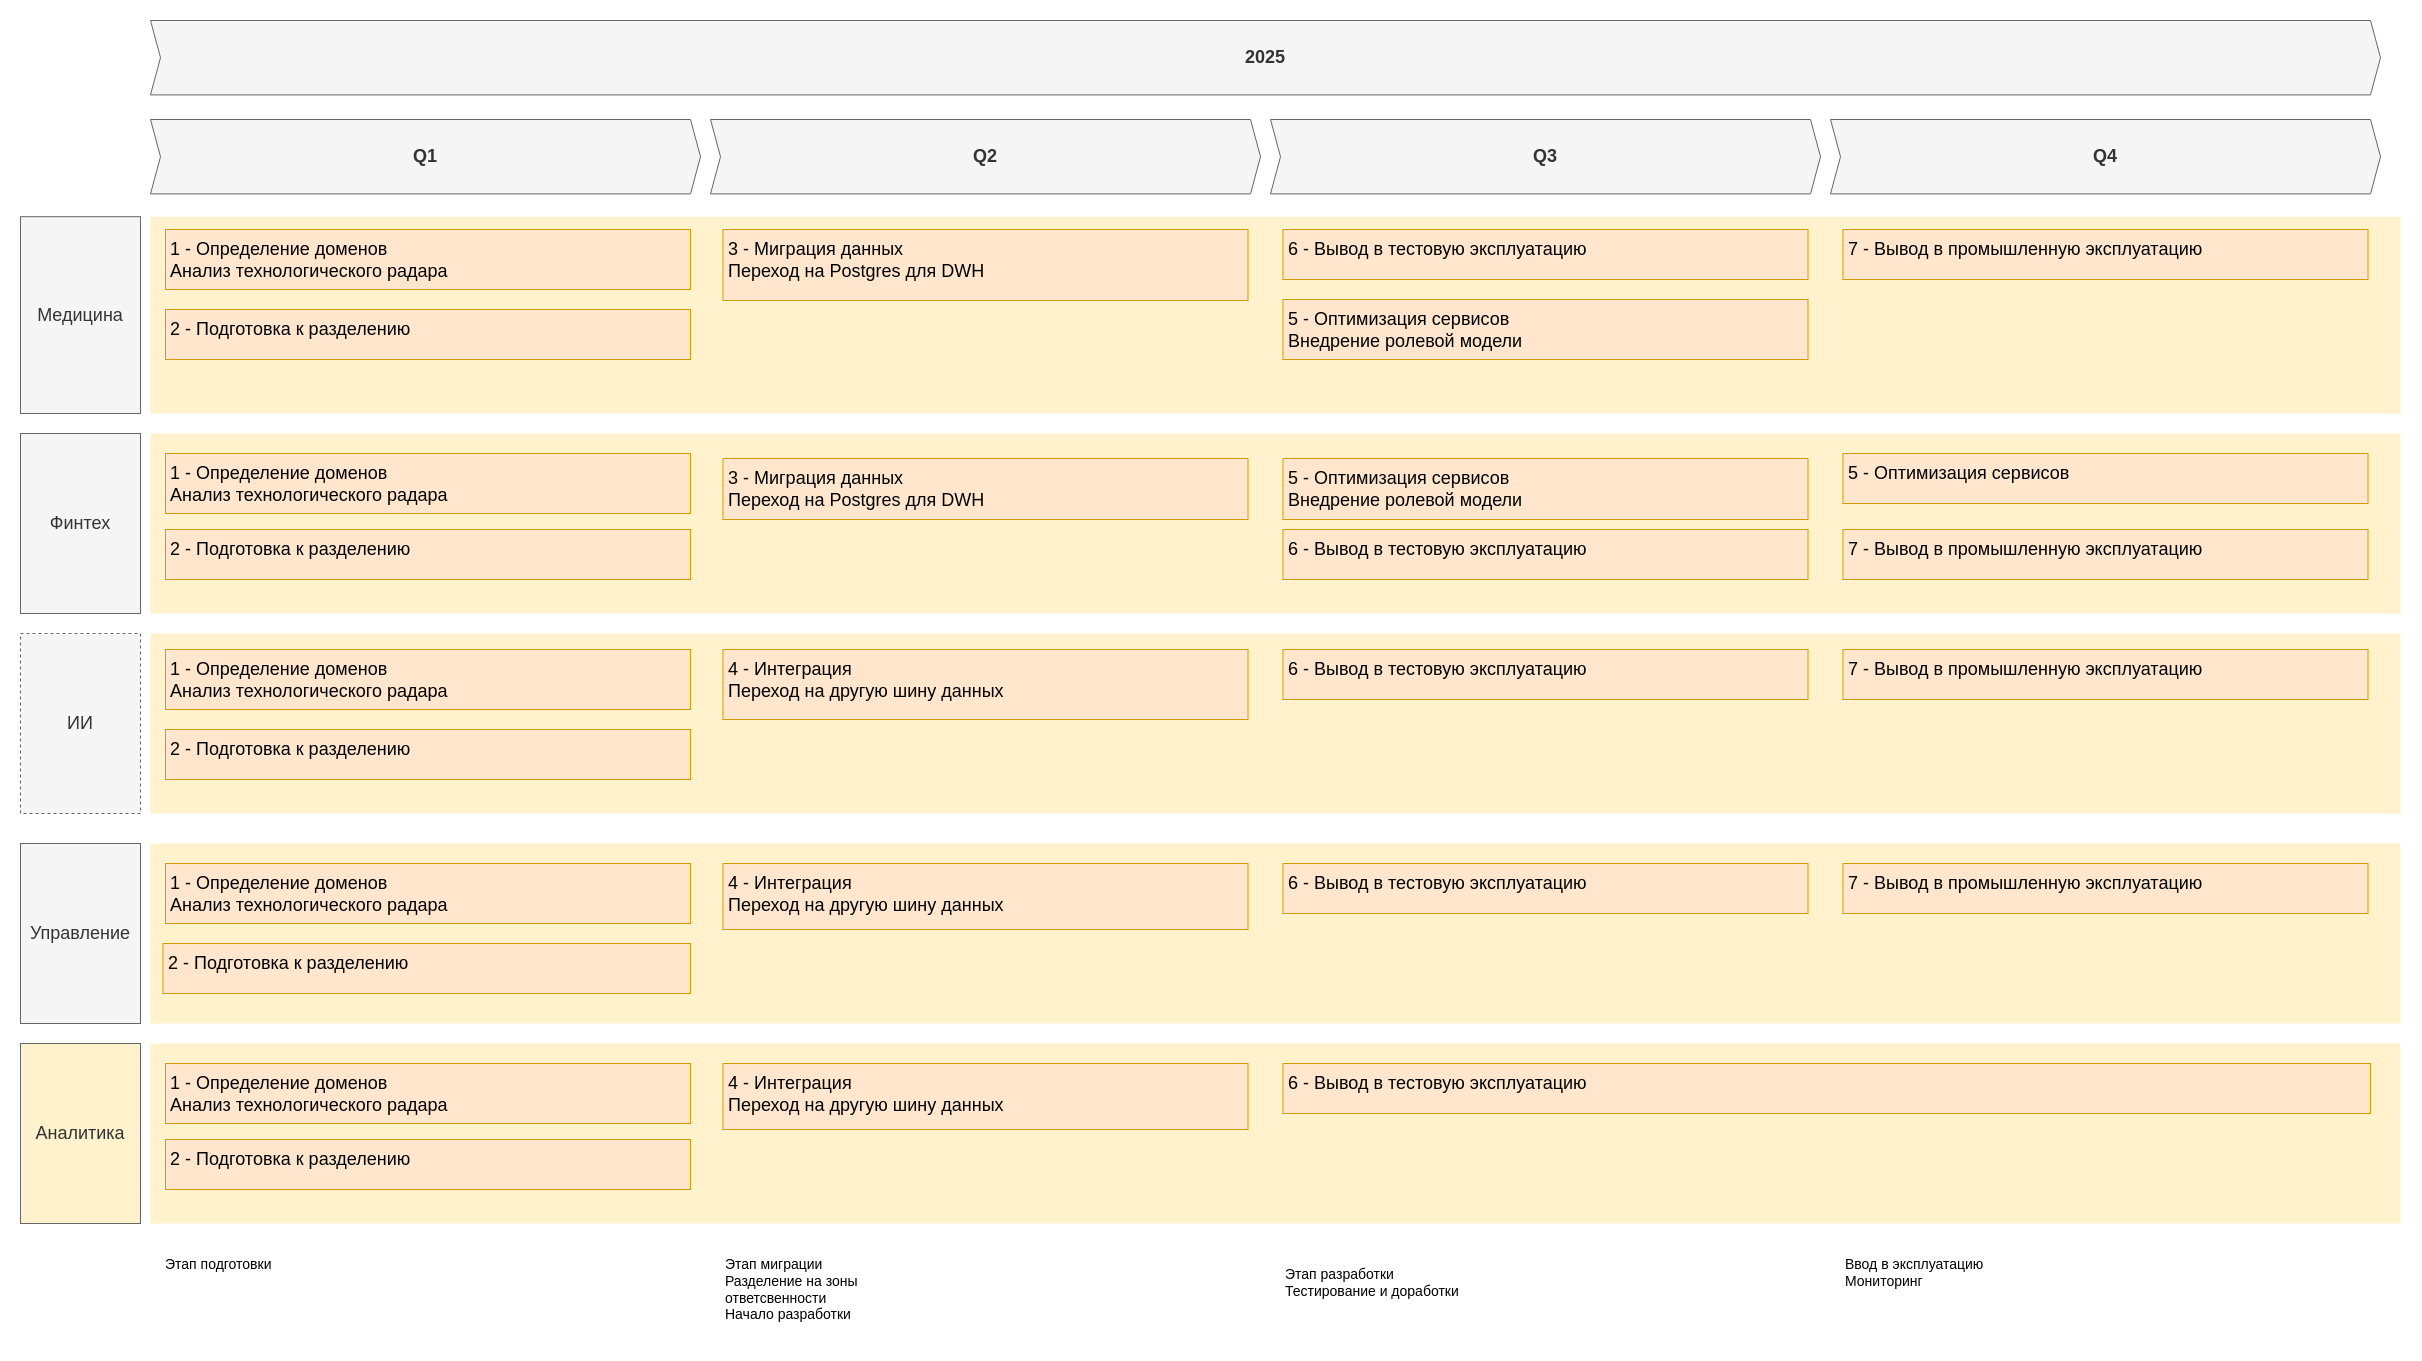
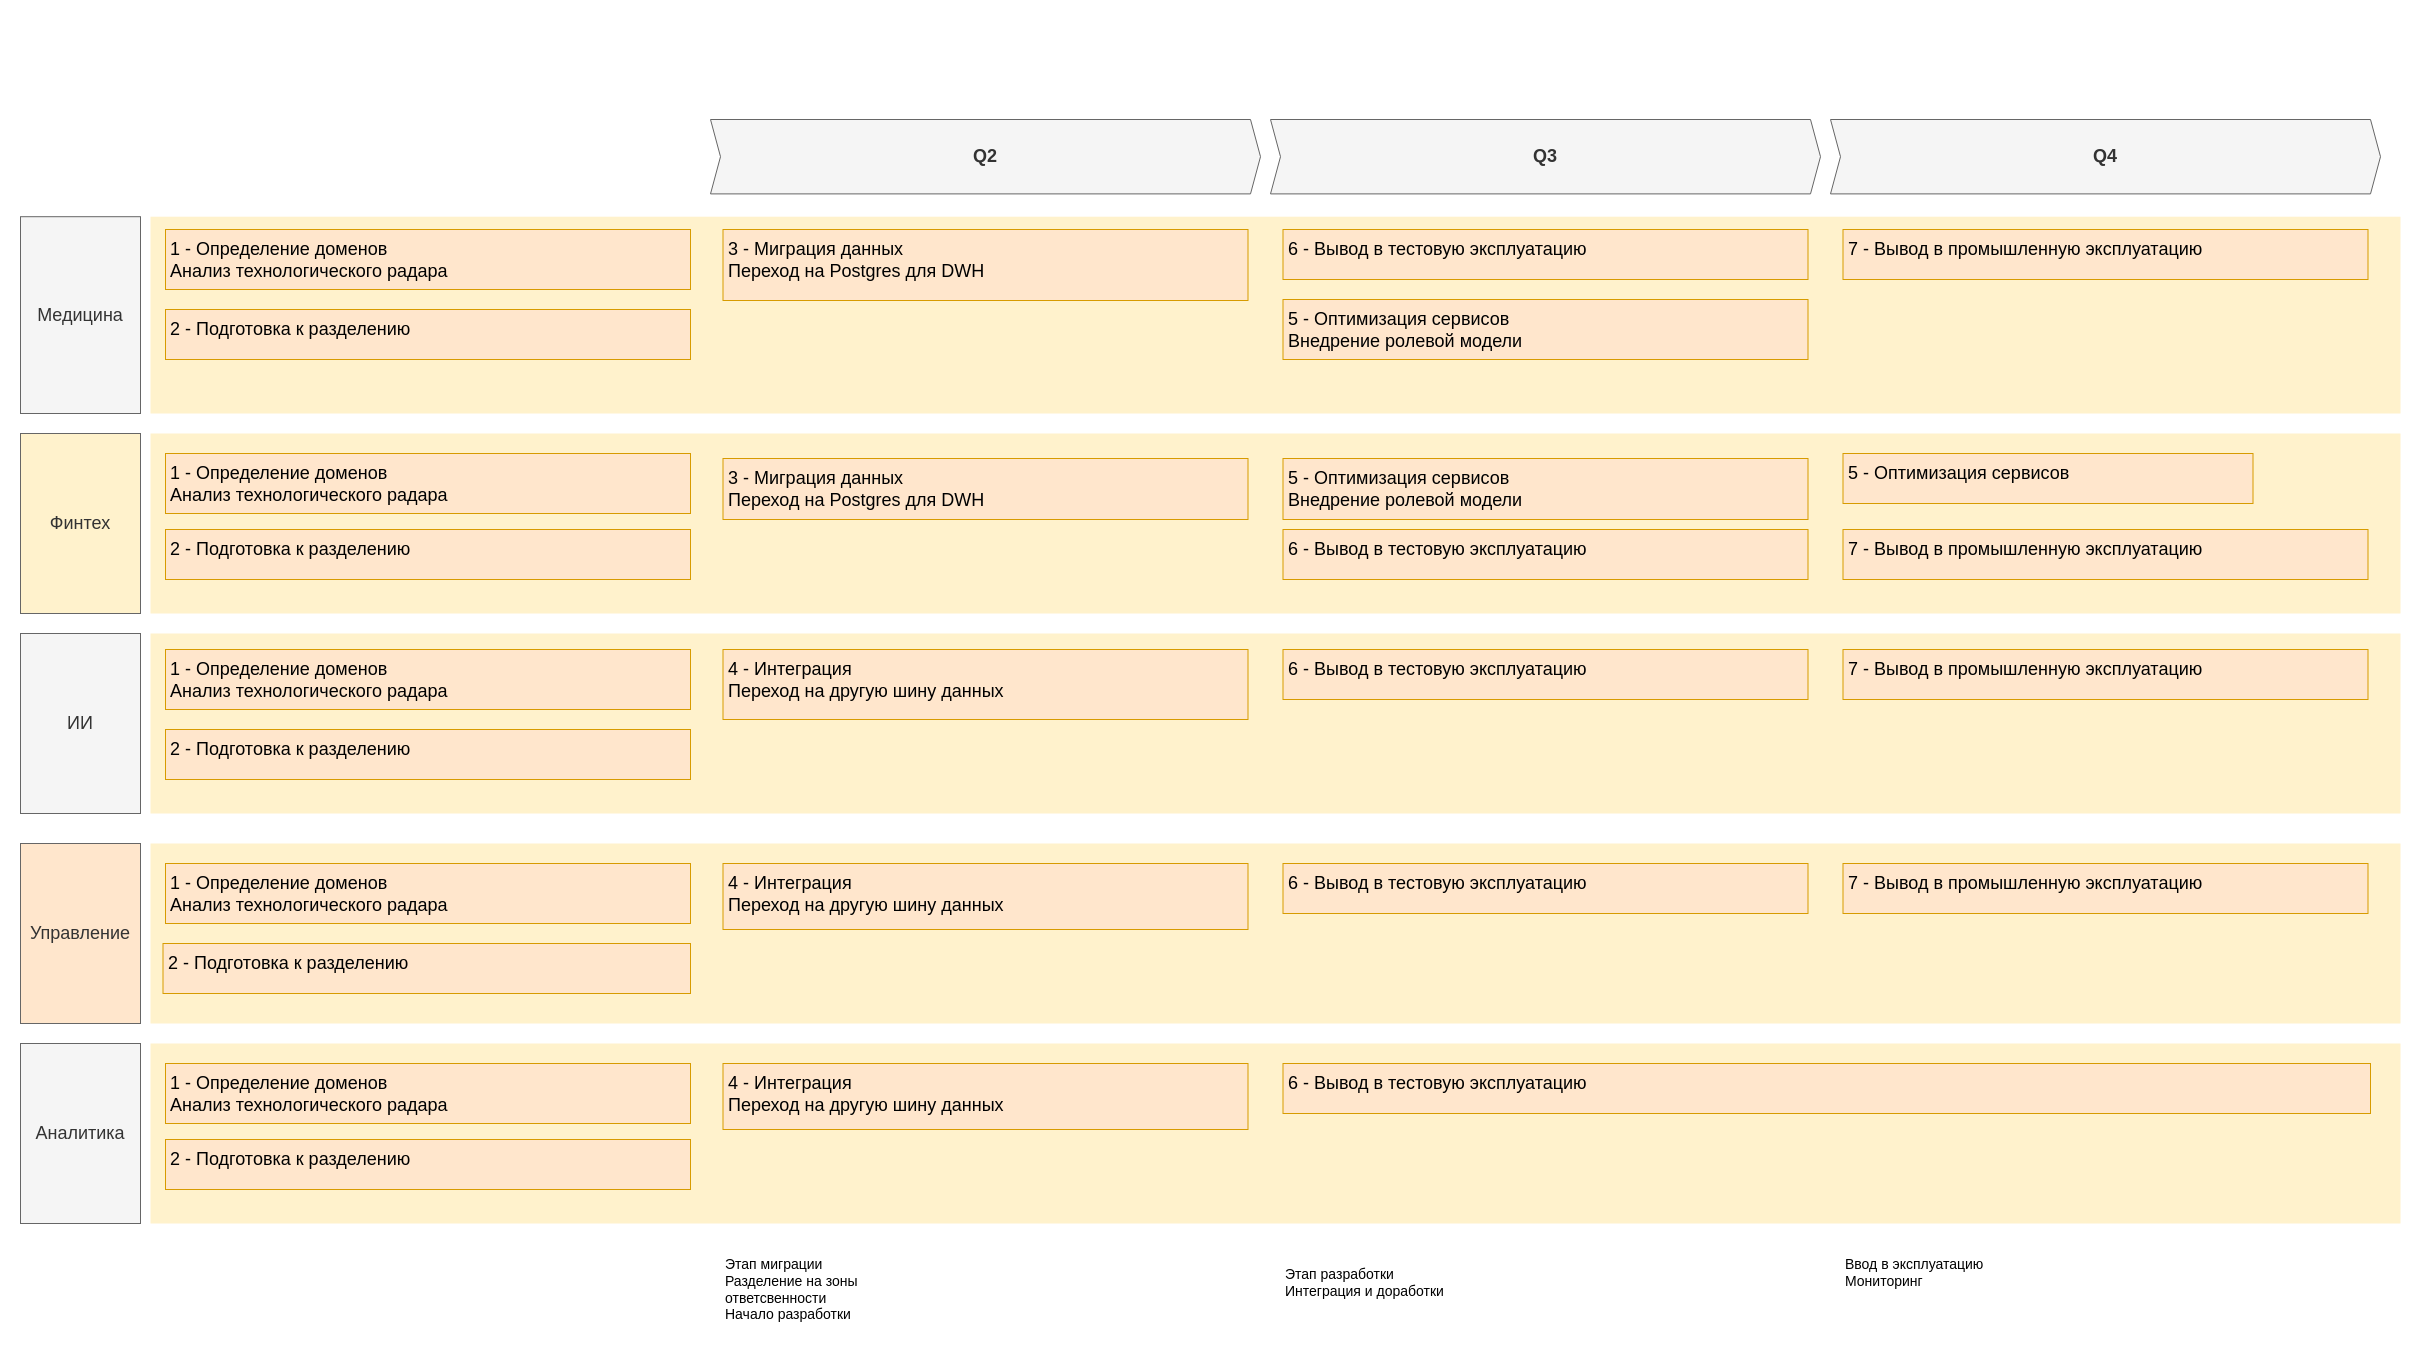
node "2025": removed
node "Q1": removed
node "5 - Оптимизация сервисов": size 525x50 -> 410x50
node "Финтех": fillcolor #f5f5f5 -> #fff2cc
node "ИИ": style dashed -> solid
node "Управление": fillcolor #f5f5f5 -> #ffe6cc
node "Аналитика": fillcolor #fff2cc -> #f5f5f5
node "Этап подготовки": removed
node "Этап разработки Тестирование и доработки": label "Этап разработки Тестирование и доработки" -> "Этап разработки Интеграция и доработки"
